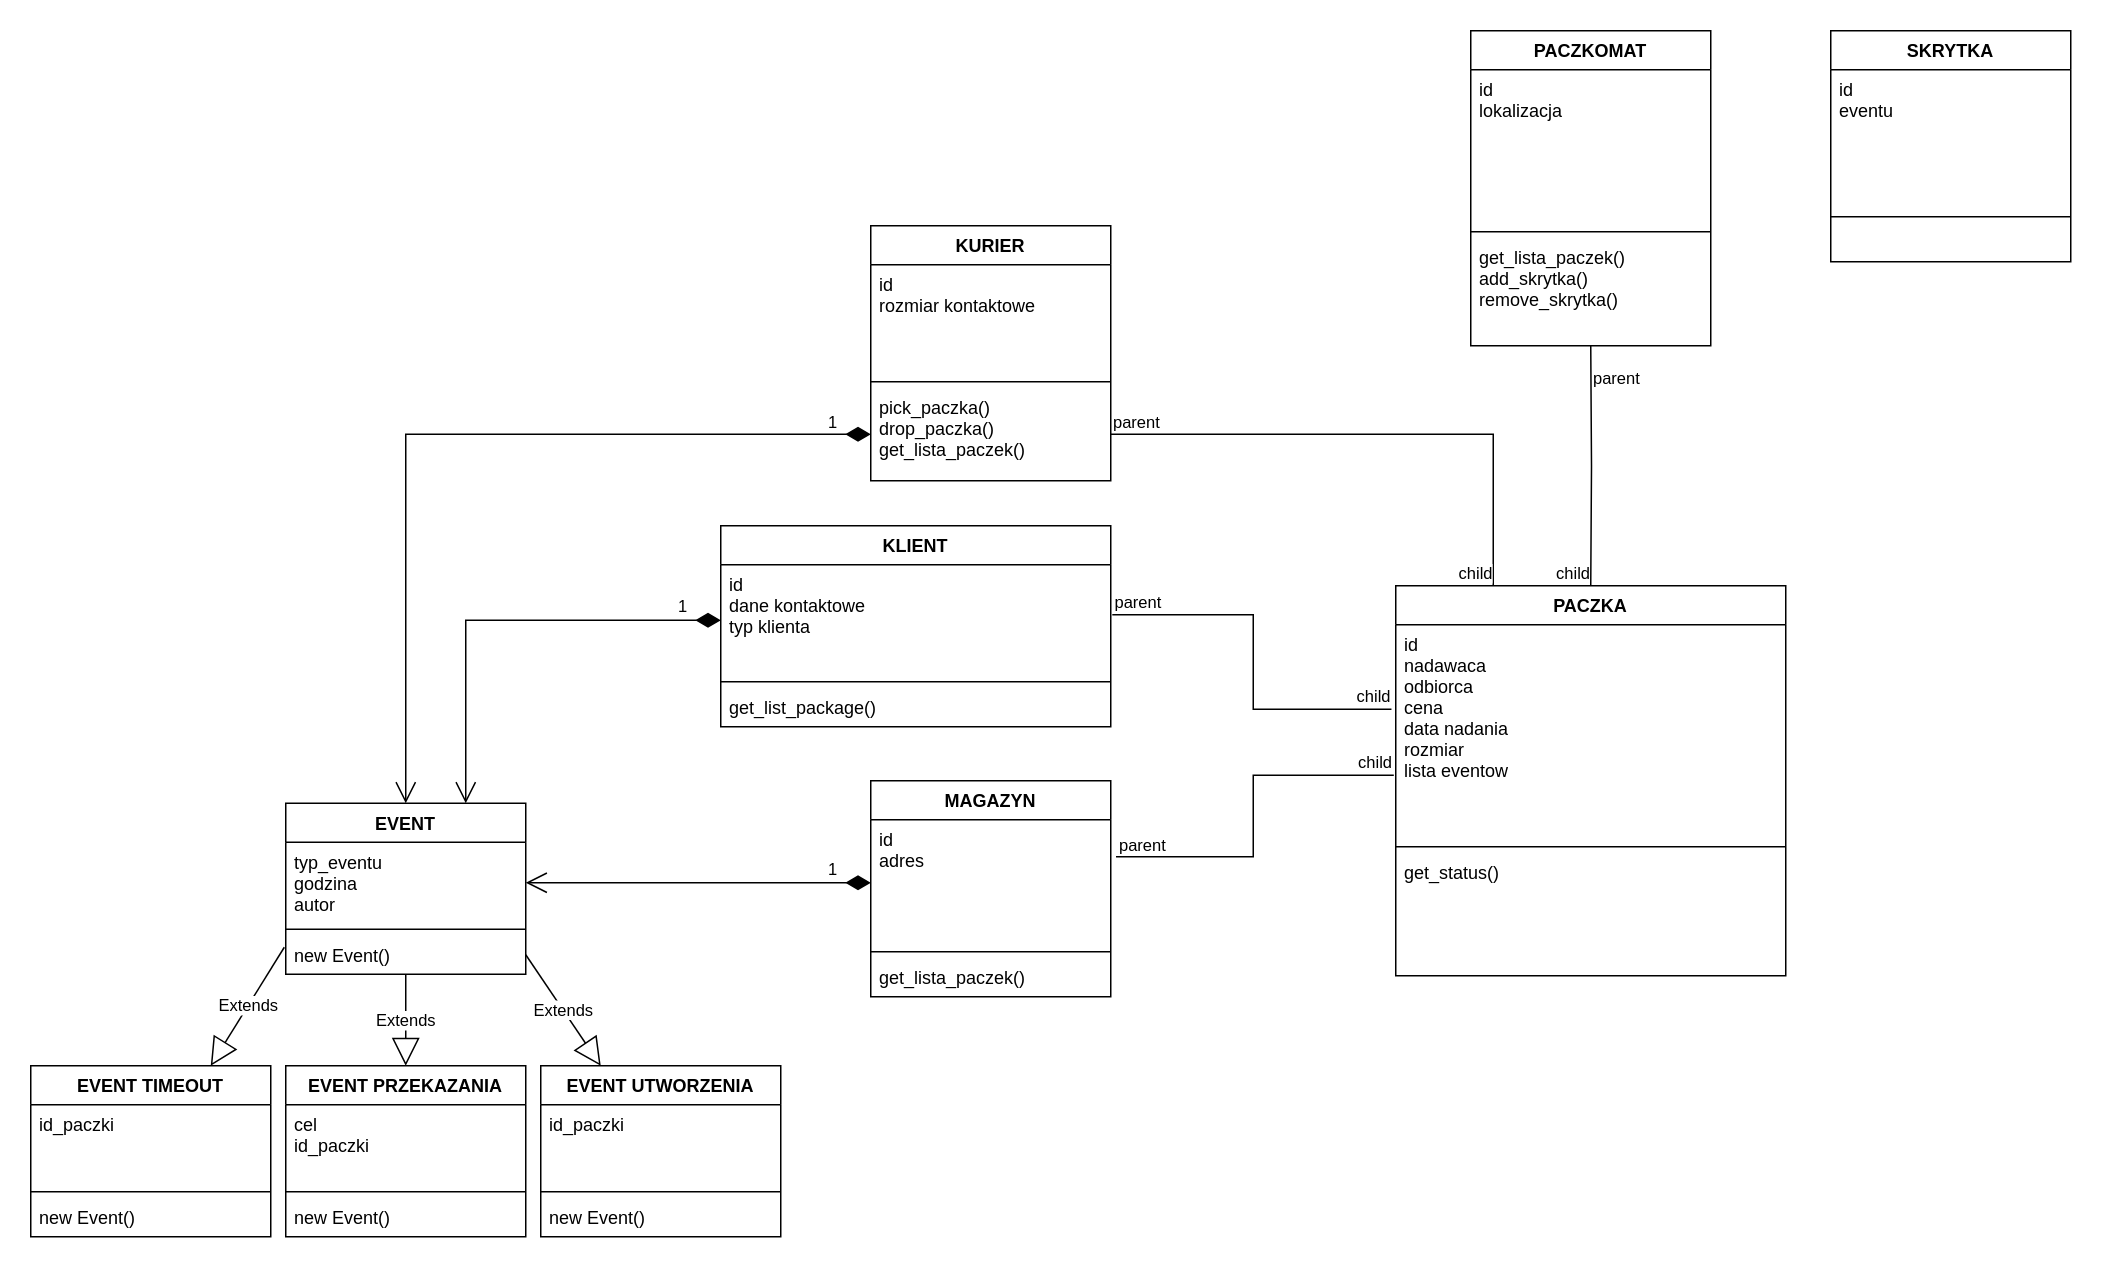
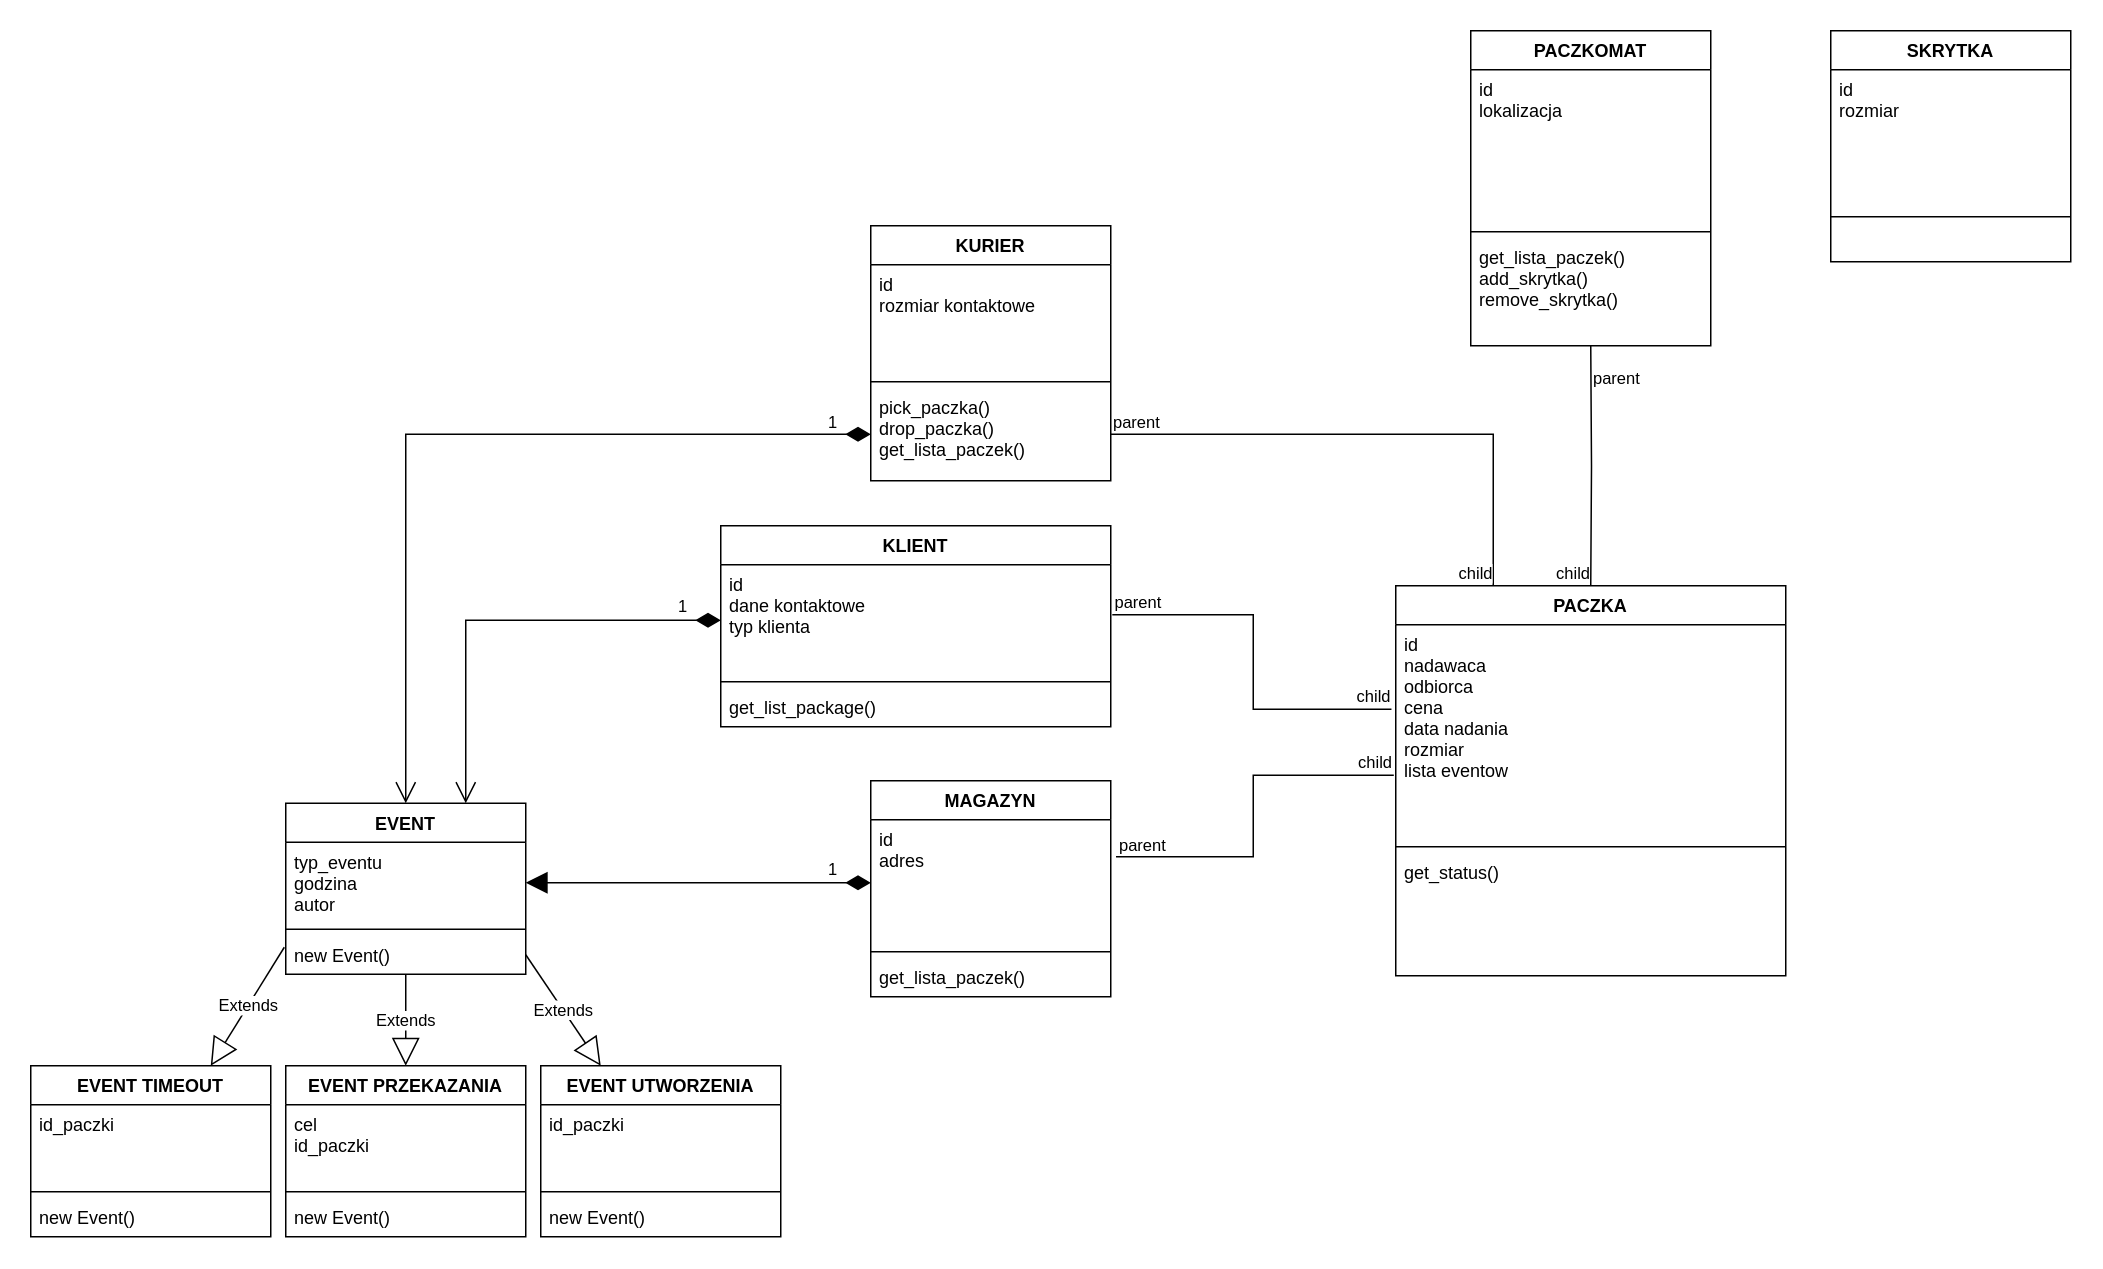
node "id eventu": label "id eventu" -> "id rozmiar"
edge "typ_eventu godzina autor" -- "id adres": arrowhead open -> block
